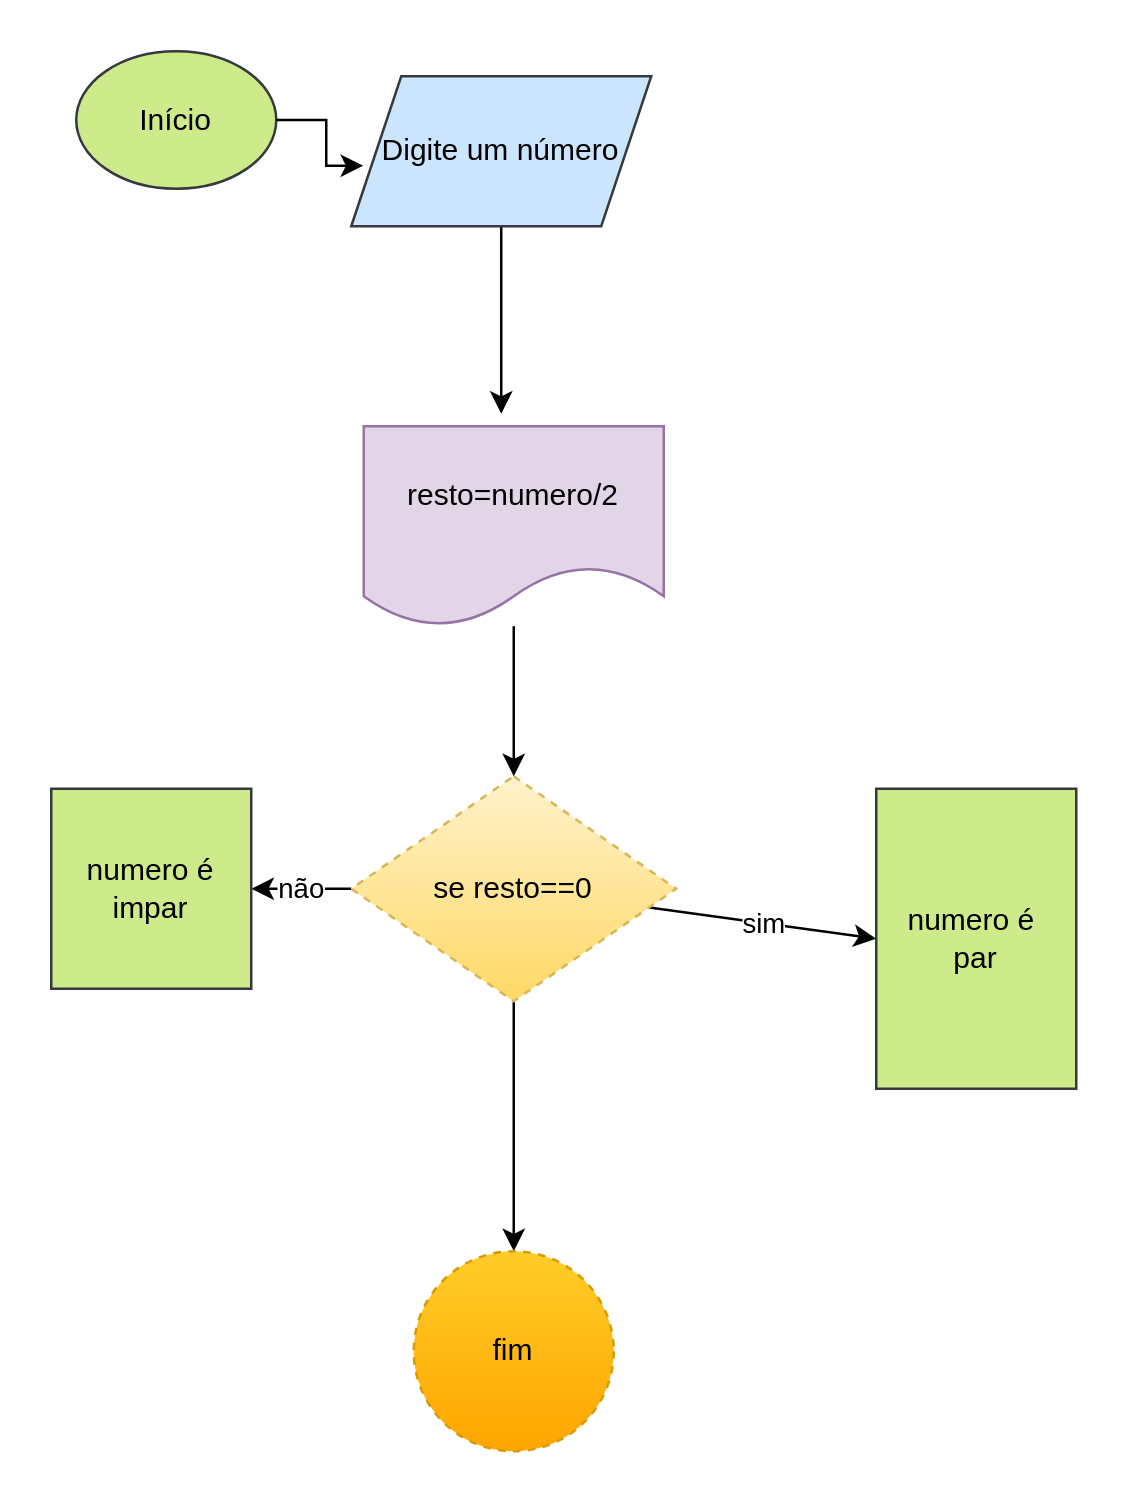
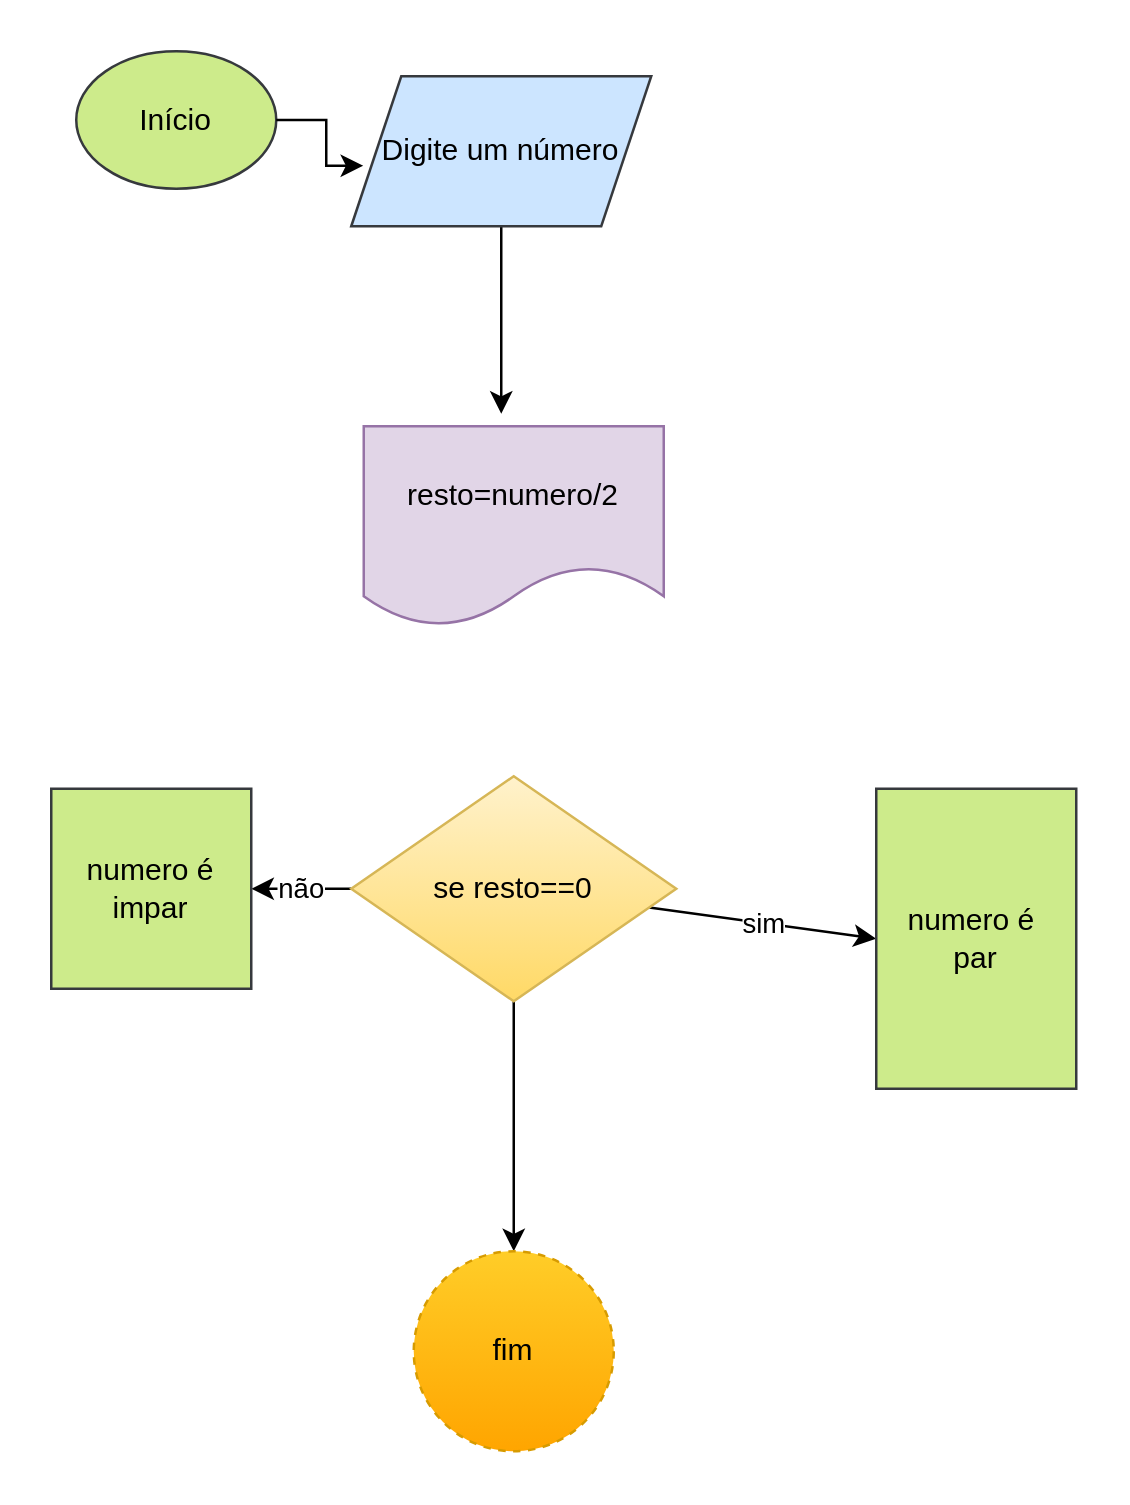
edge "resto=numero/2" -> "se resto==0": removed
node "se resto==0": style dashed -> solid
